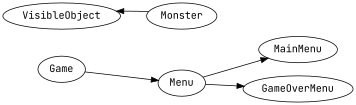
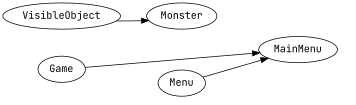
edge "Monster" -> "VisibleObject": reversed
edge "Game" -> "Menu": now "Game" -> "MainMenu"
node "GameOverMenu": removed
